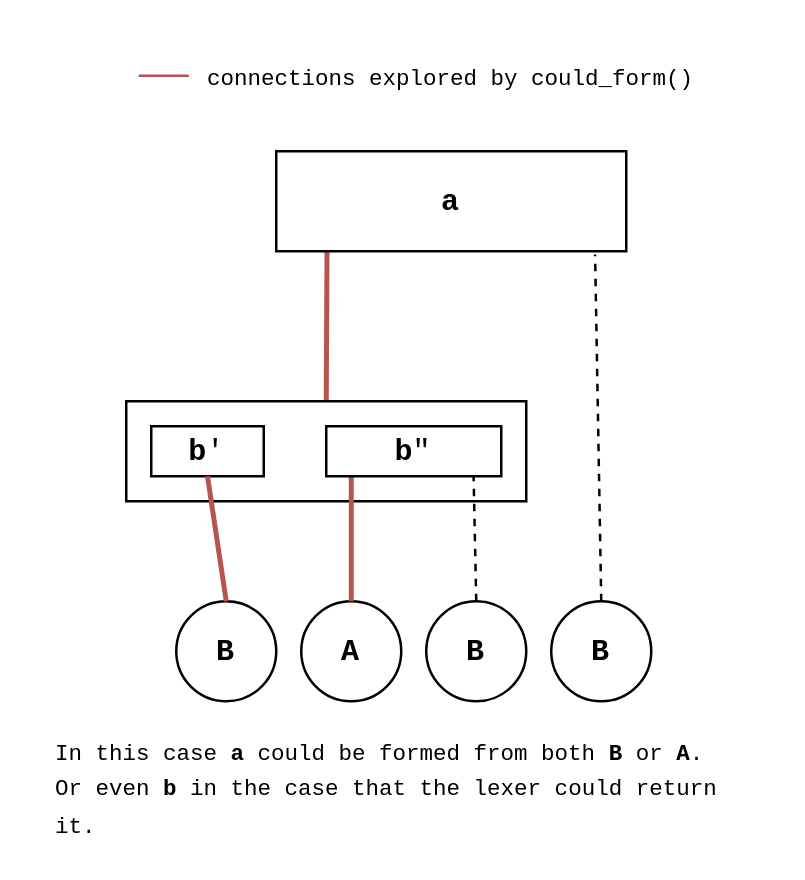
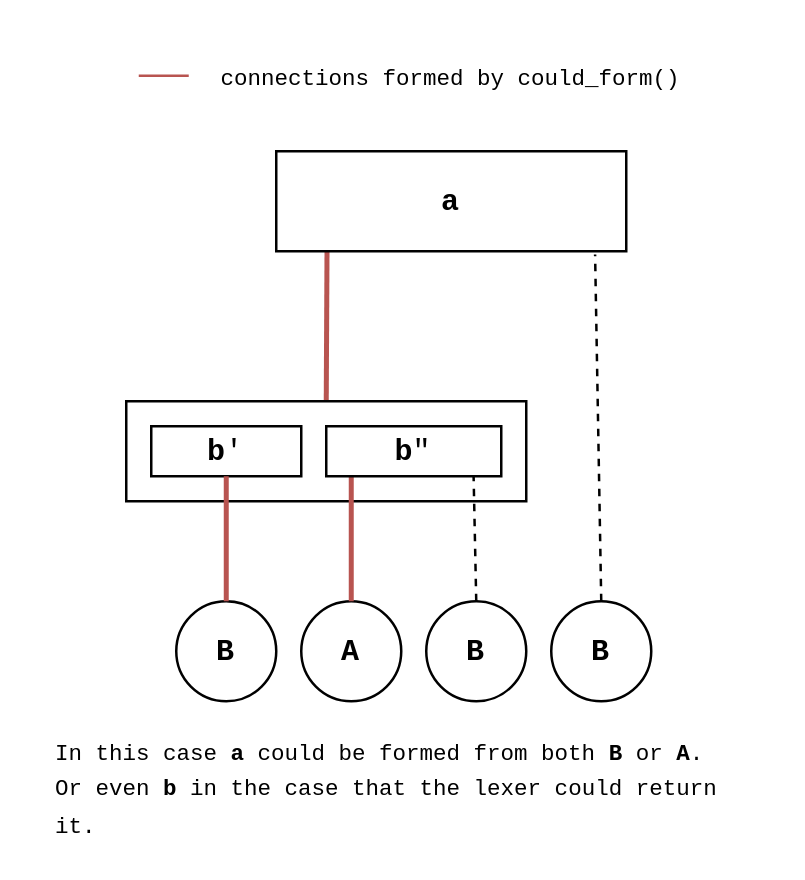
node "connections explored by could_form()": label "connections explored by could_form()" -> "connections formed by could_form()"
node "b'": size 113x50 -> 150x50
